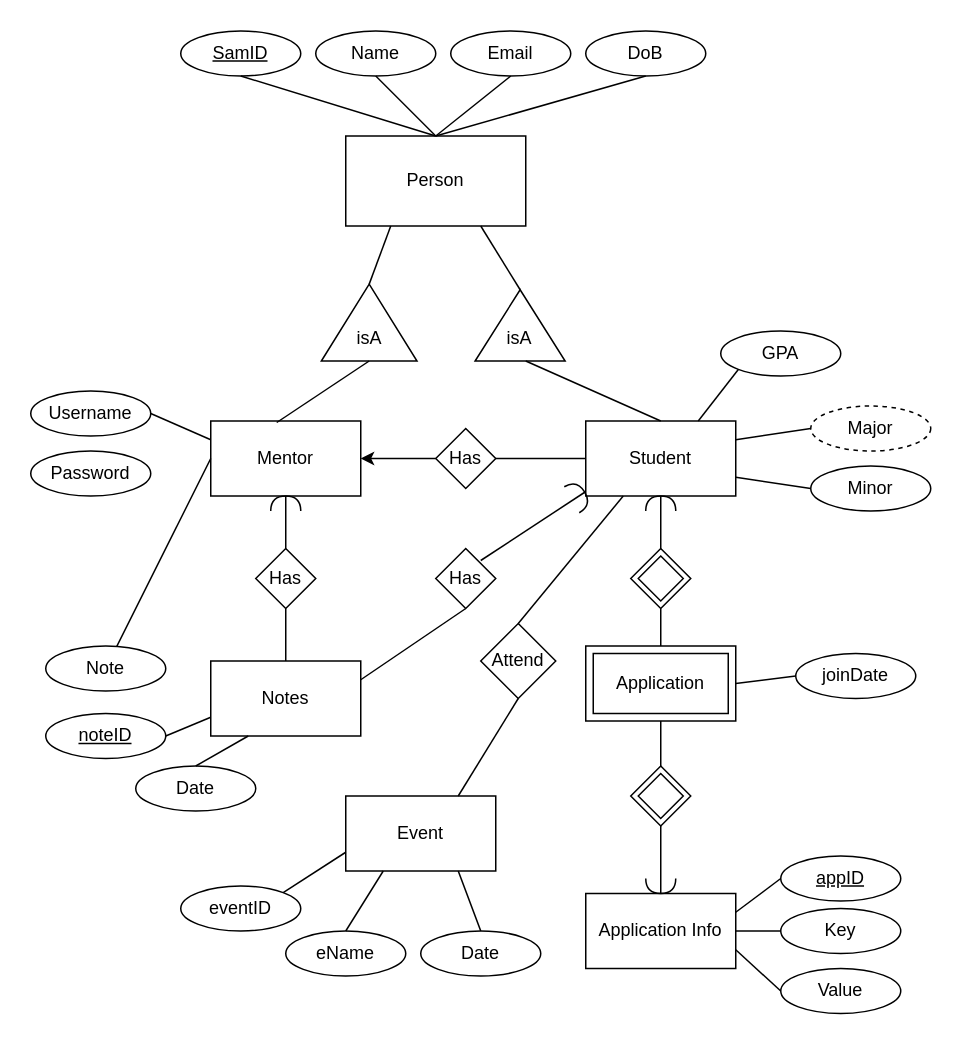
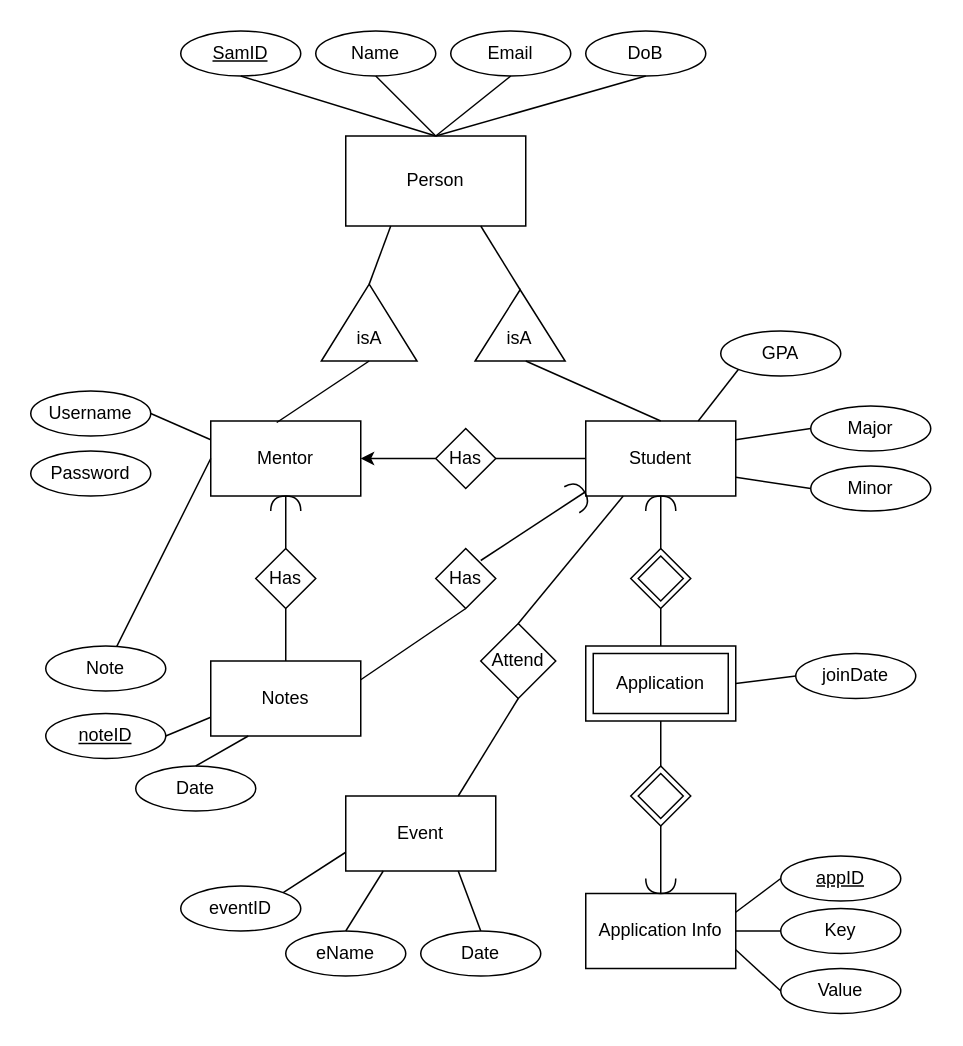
node "Major": style dashed -> solid
